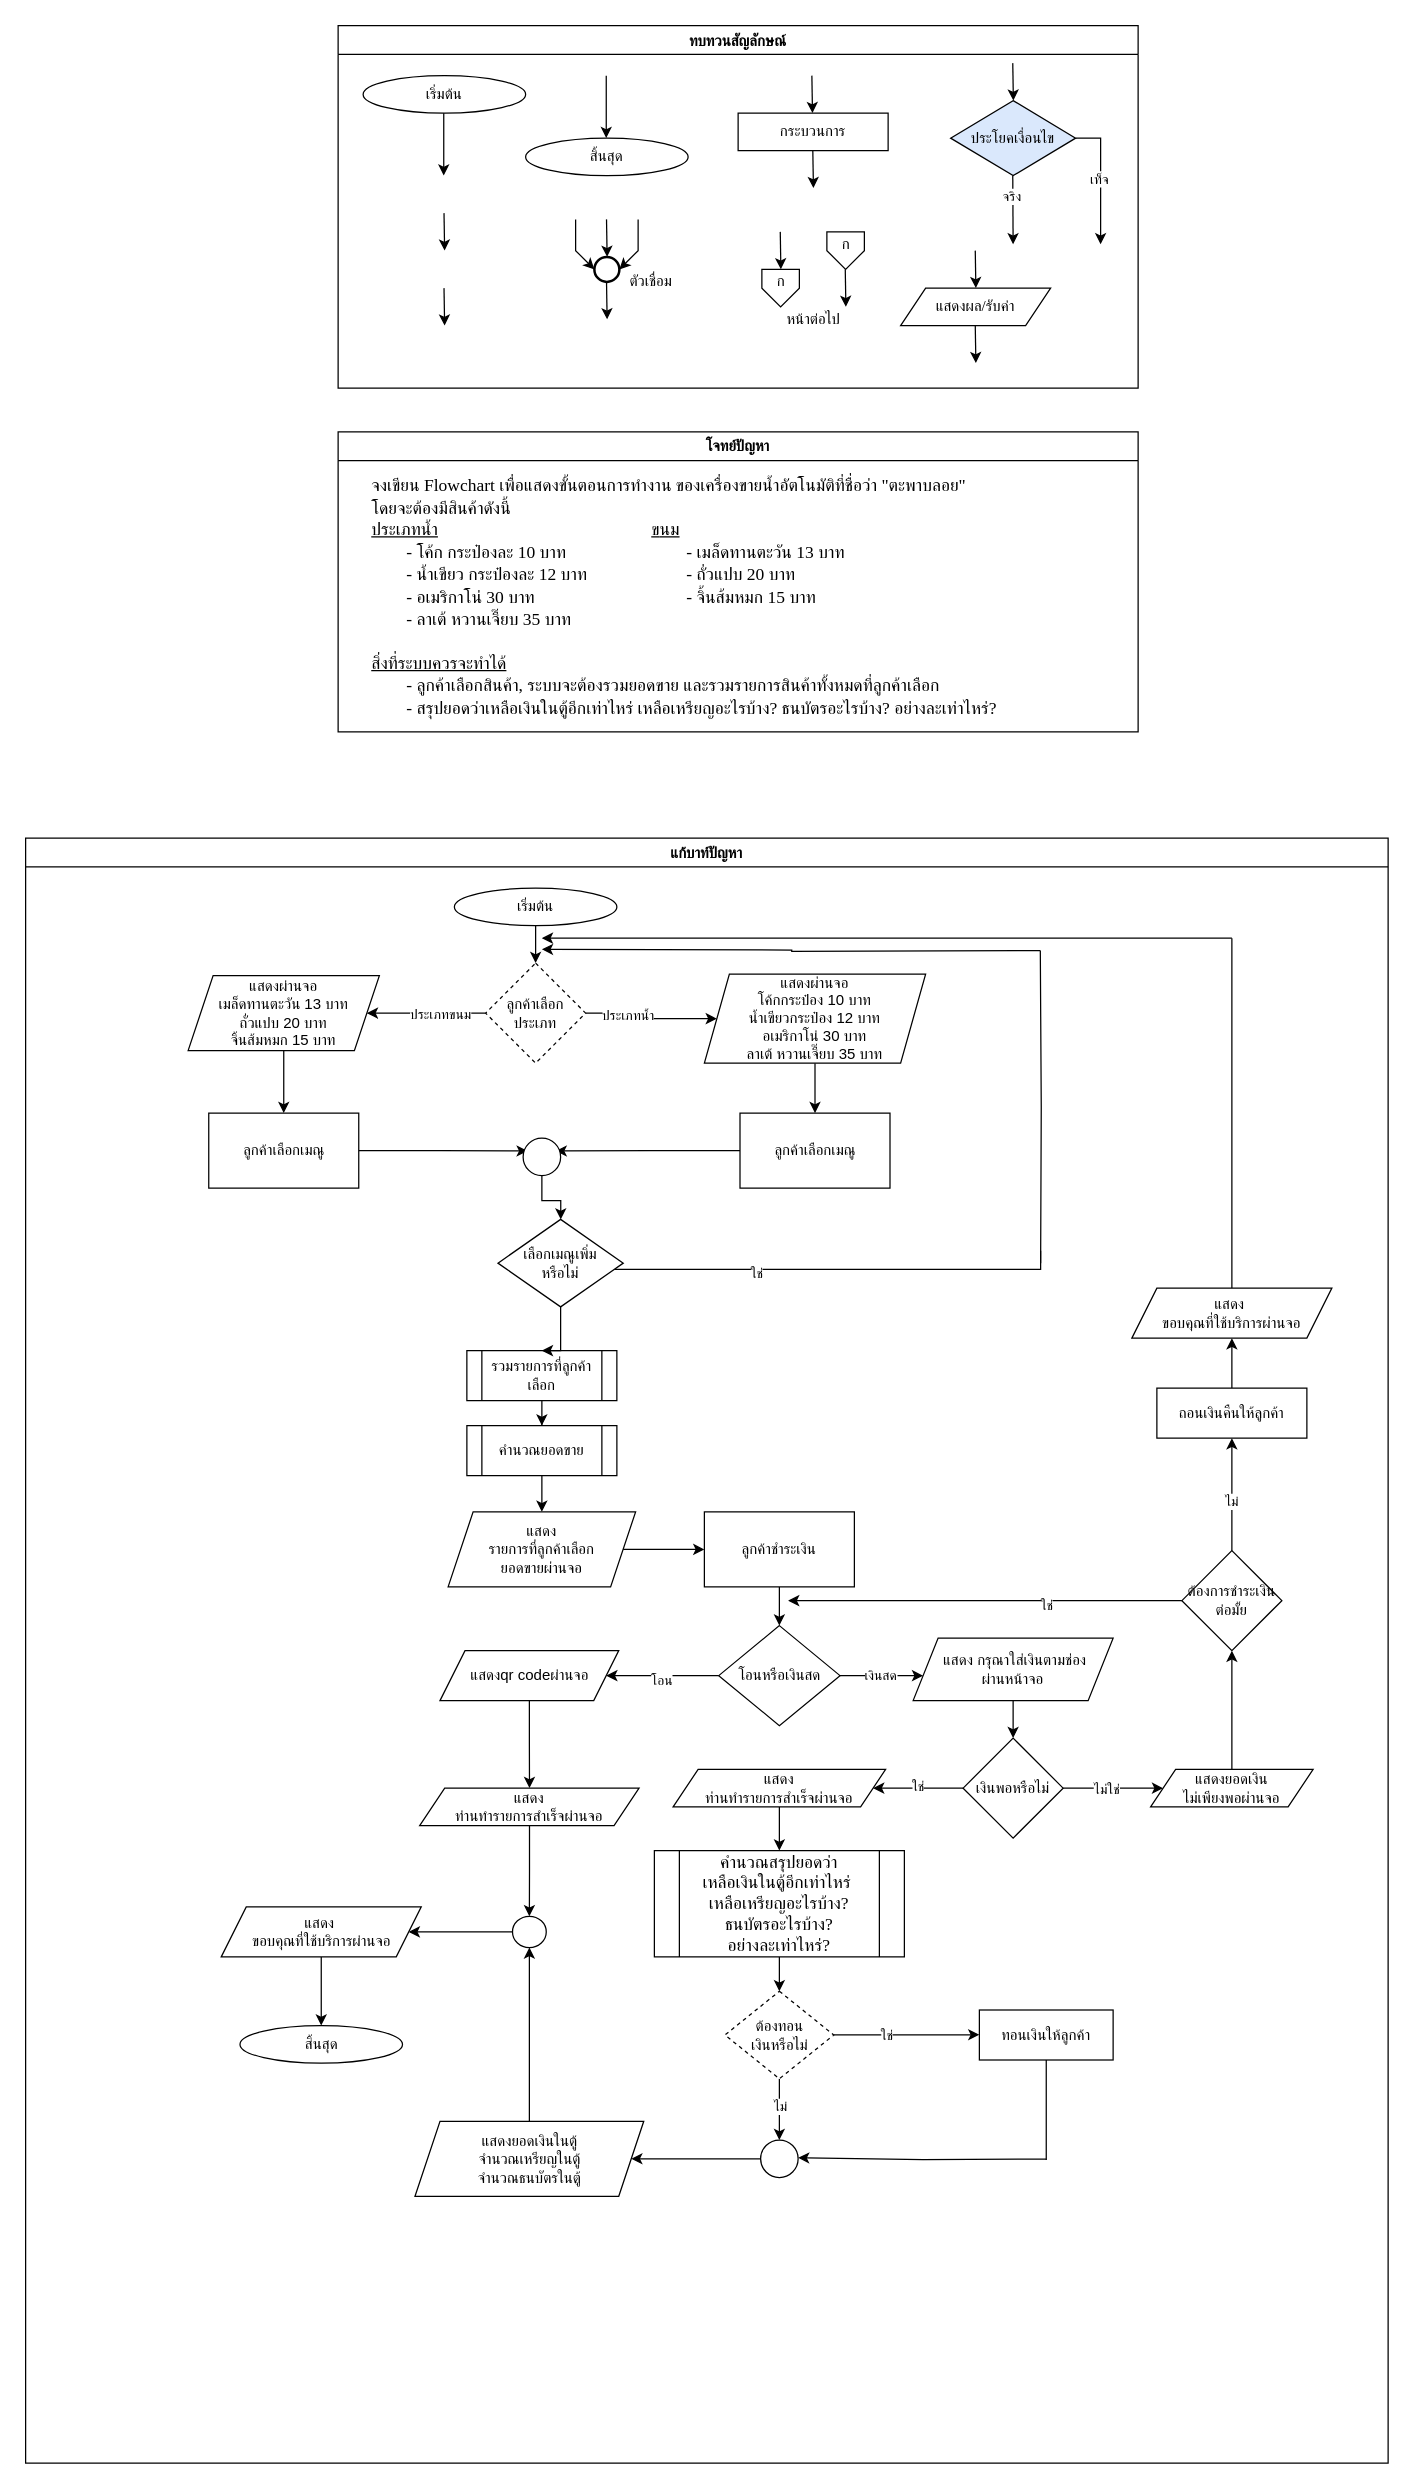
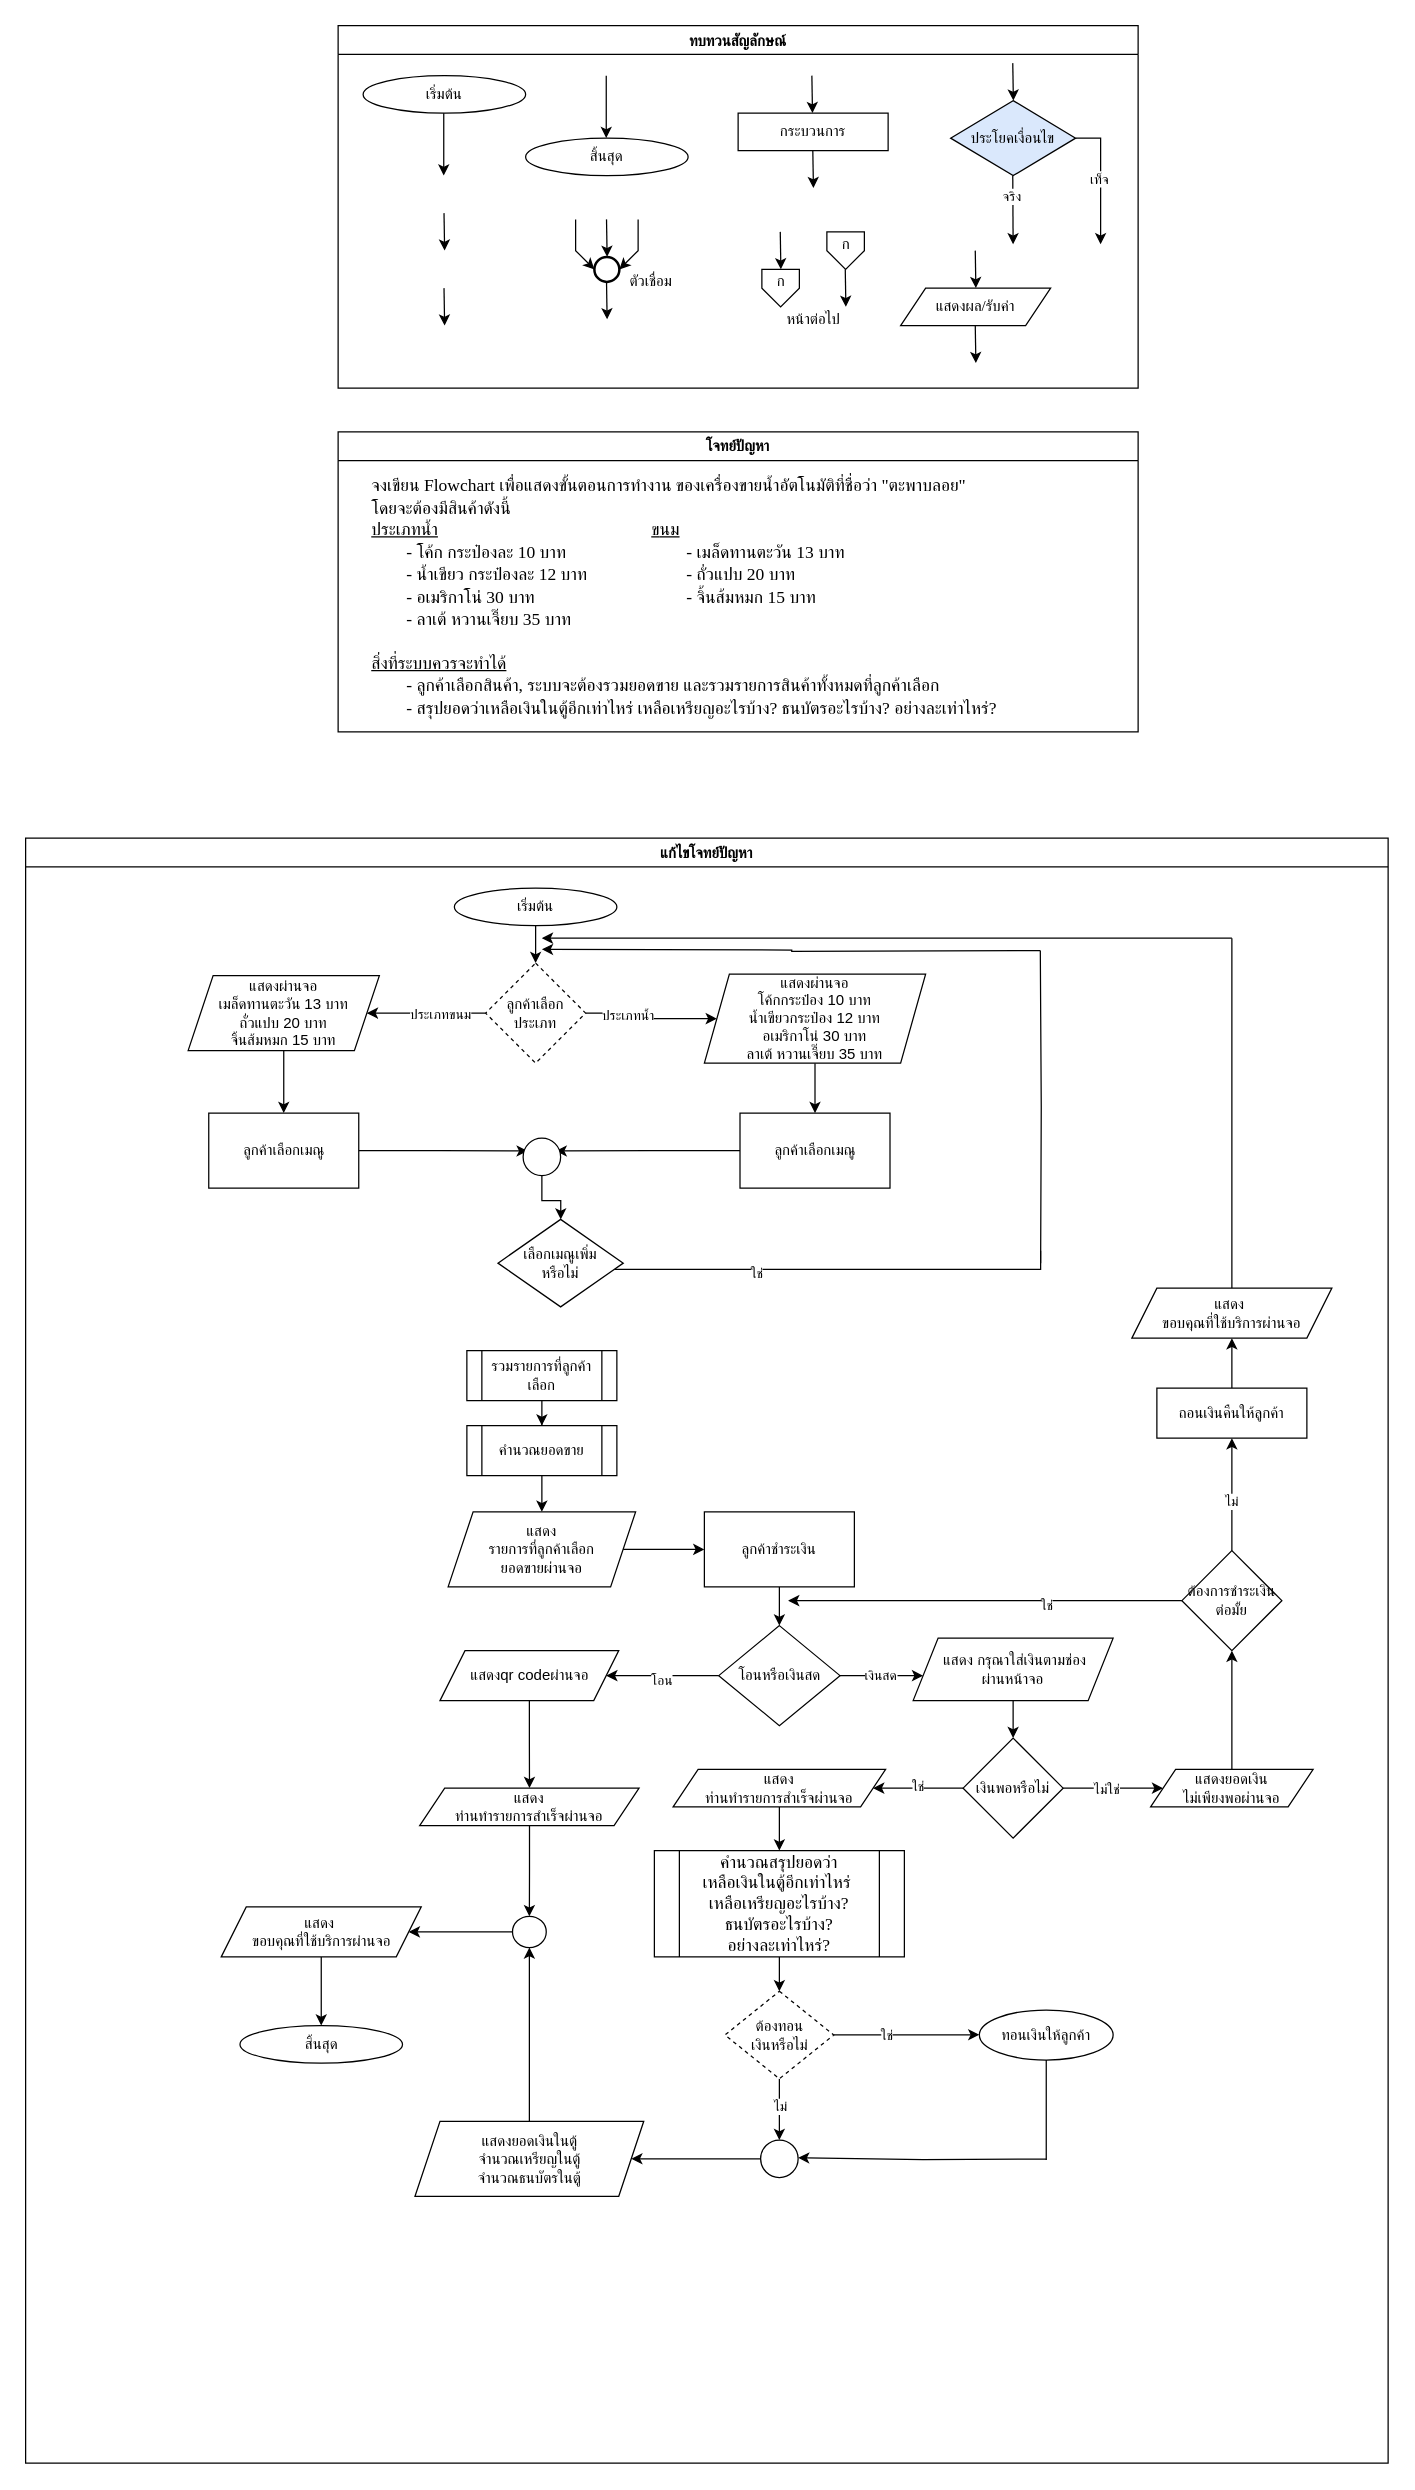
node "แก้บาท์ปัญหา": label "แก้บาท์ปัญหา" -> "แก้ไขโจทย์ปัญหา"
edge "เลือกเมณูเพิ่ม หรือไม่" -> "รวมรายการที่ลูกค้าเลือก": removed
node "ทอนเงินให้ลูกค้า": shape rectangle -> ellipse
